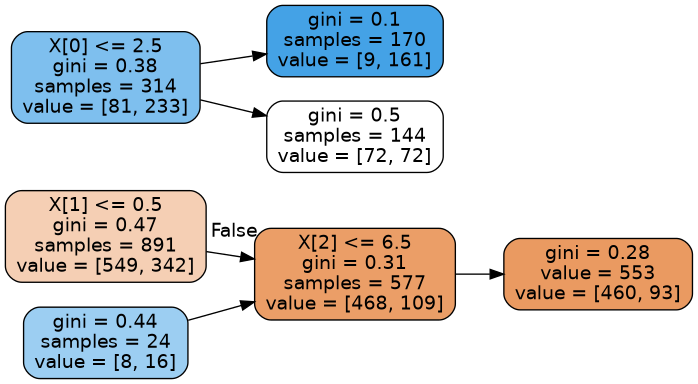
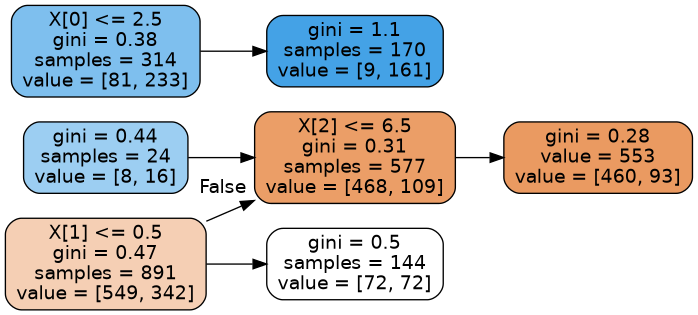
node "gini = 0.1 samples = 170 value = [9, 161]": label "gini = 0.1 samples = 170 value = [9, 161]" -> "gini = 1.1 samples = 170 value = [9, 161]"
edge "X[0] <= 2.5 gini = 0.38 samples = 314 value = [81, 233]" -> "gini = 0.5 samples = 144 value = [72, 72]": now "X[1] <= 0.5 gini = 0.47 samples = 891 value = [549, 342]" -> "gini = 0.5 samples = 144 value = [72, 72]"
